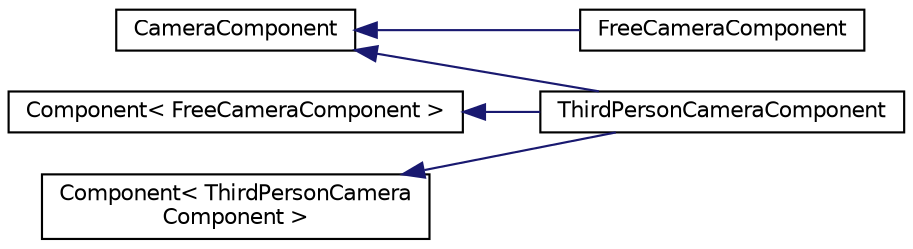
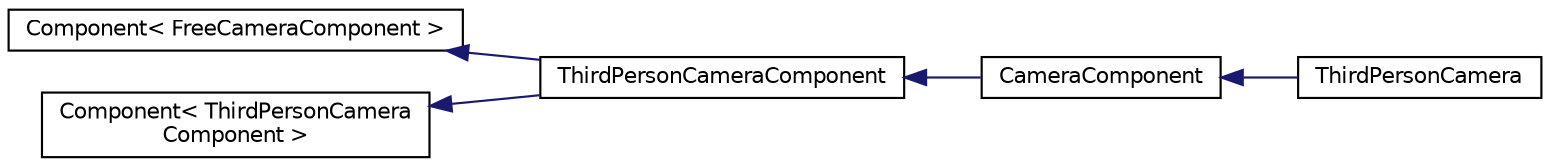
node "FreeCameraComponent": label "FreeCameraComponent" -> "ThirdPersonCamera"
edge "ThirdPersonCameraComponent" -> "CameraComponent": reversed
